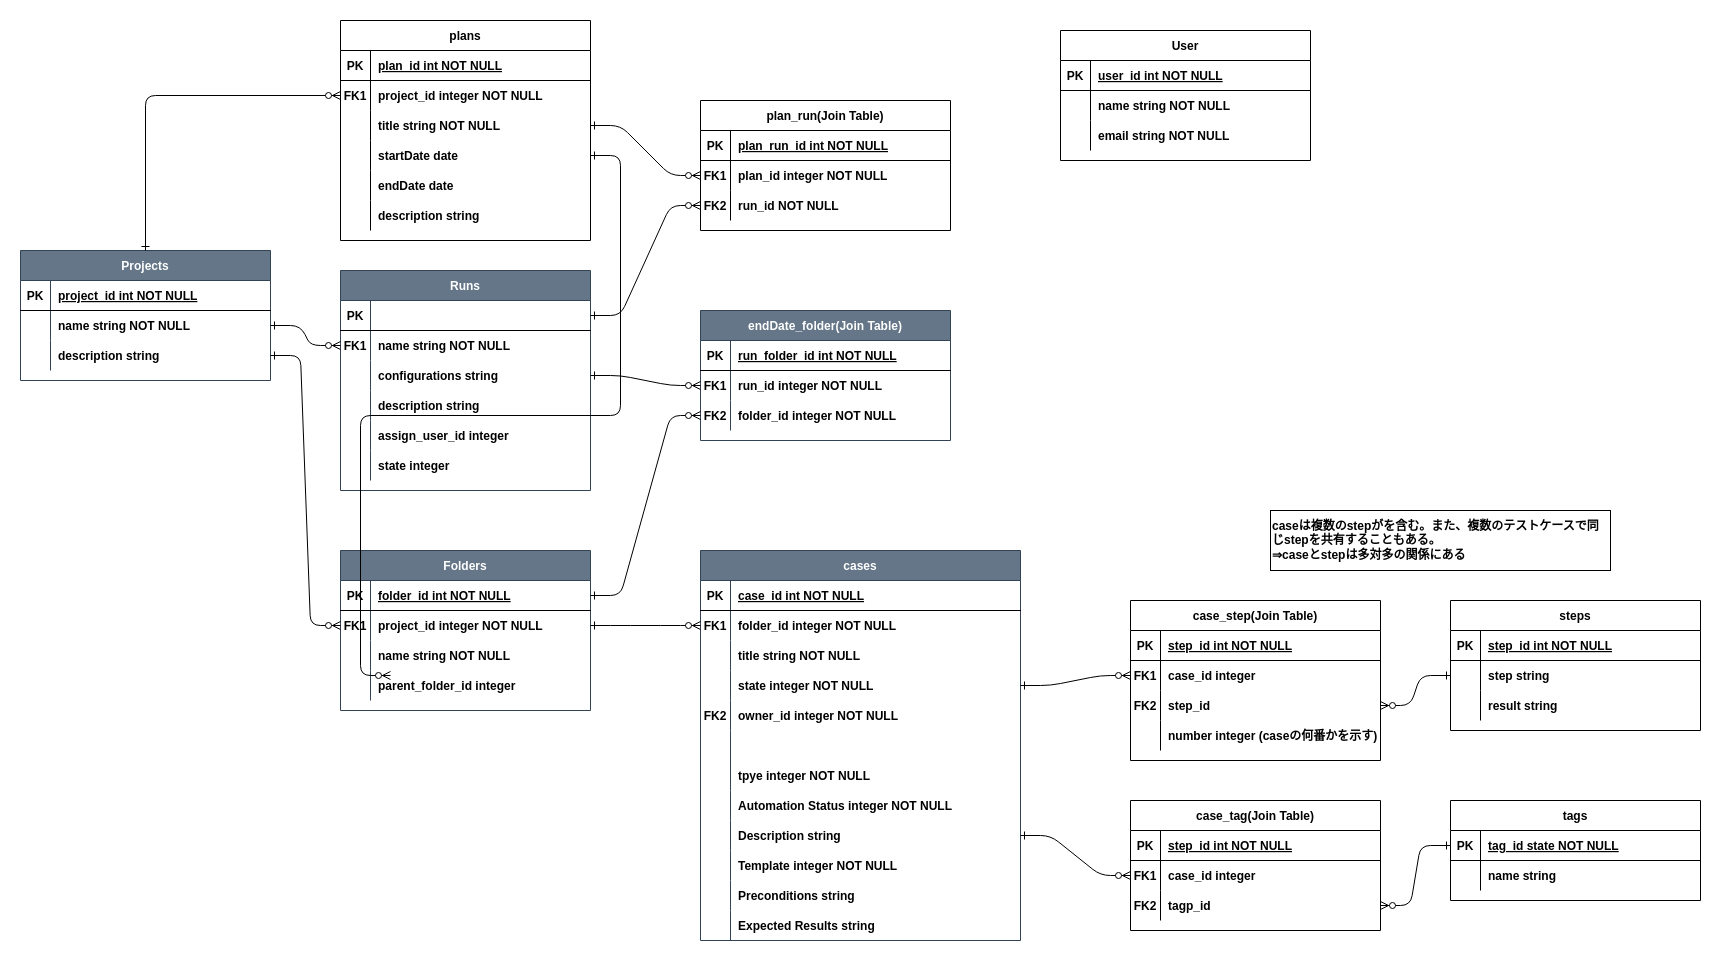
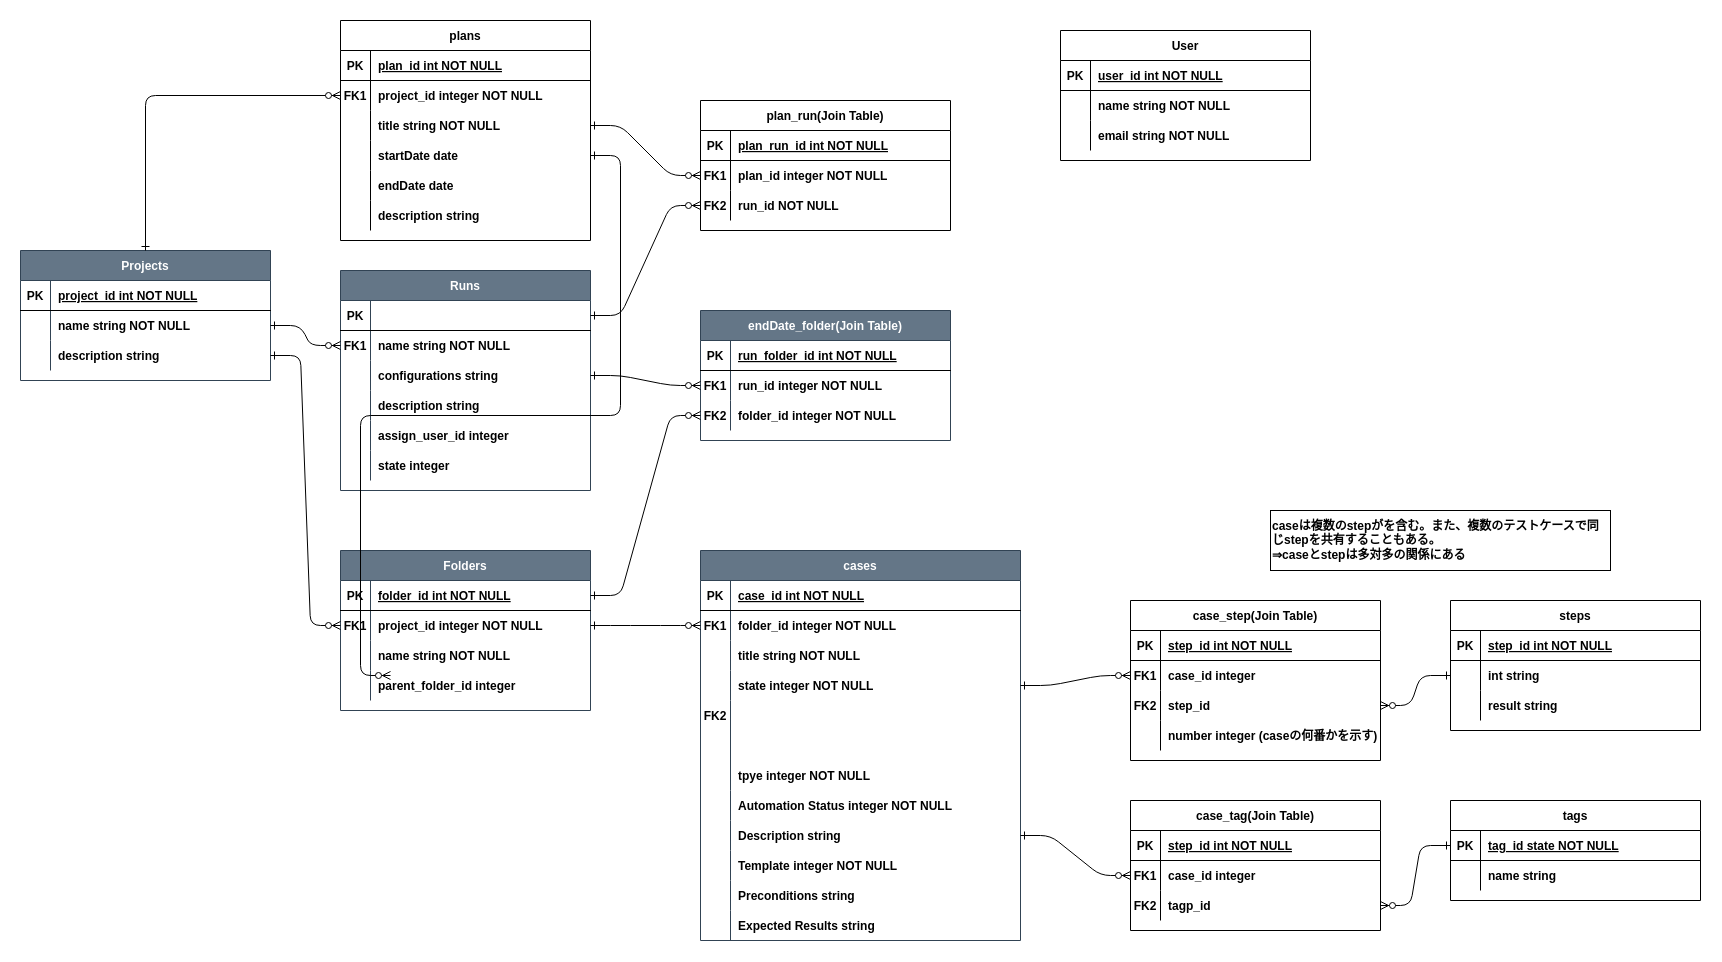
node "step string": label "step string" -> "int string"
node "owner_id integer NOT NULL": removed
